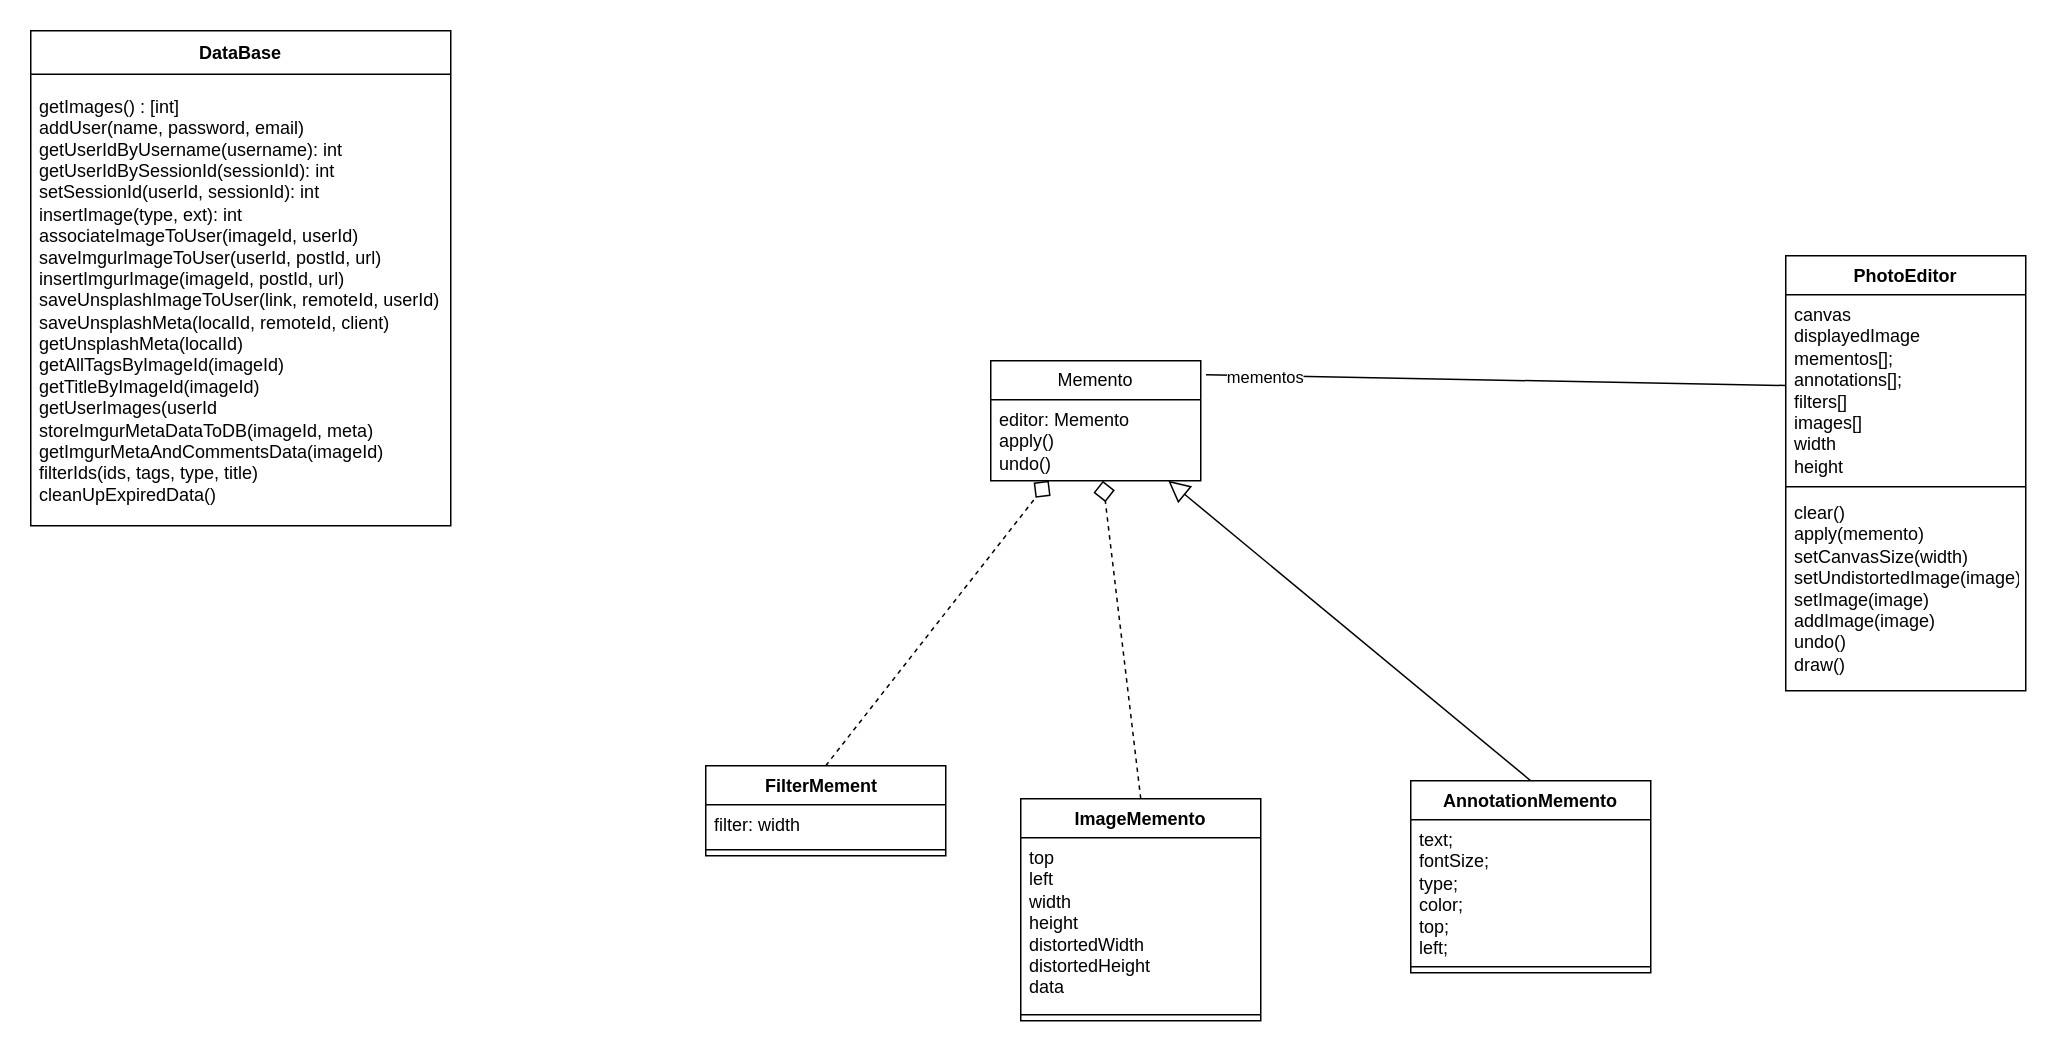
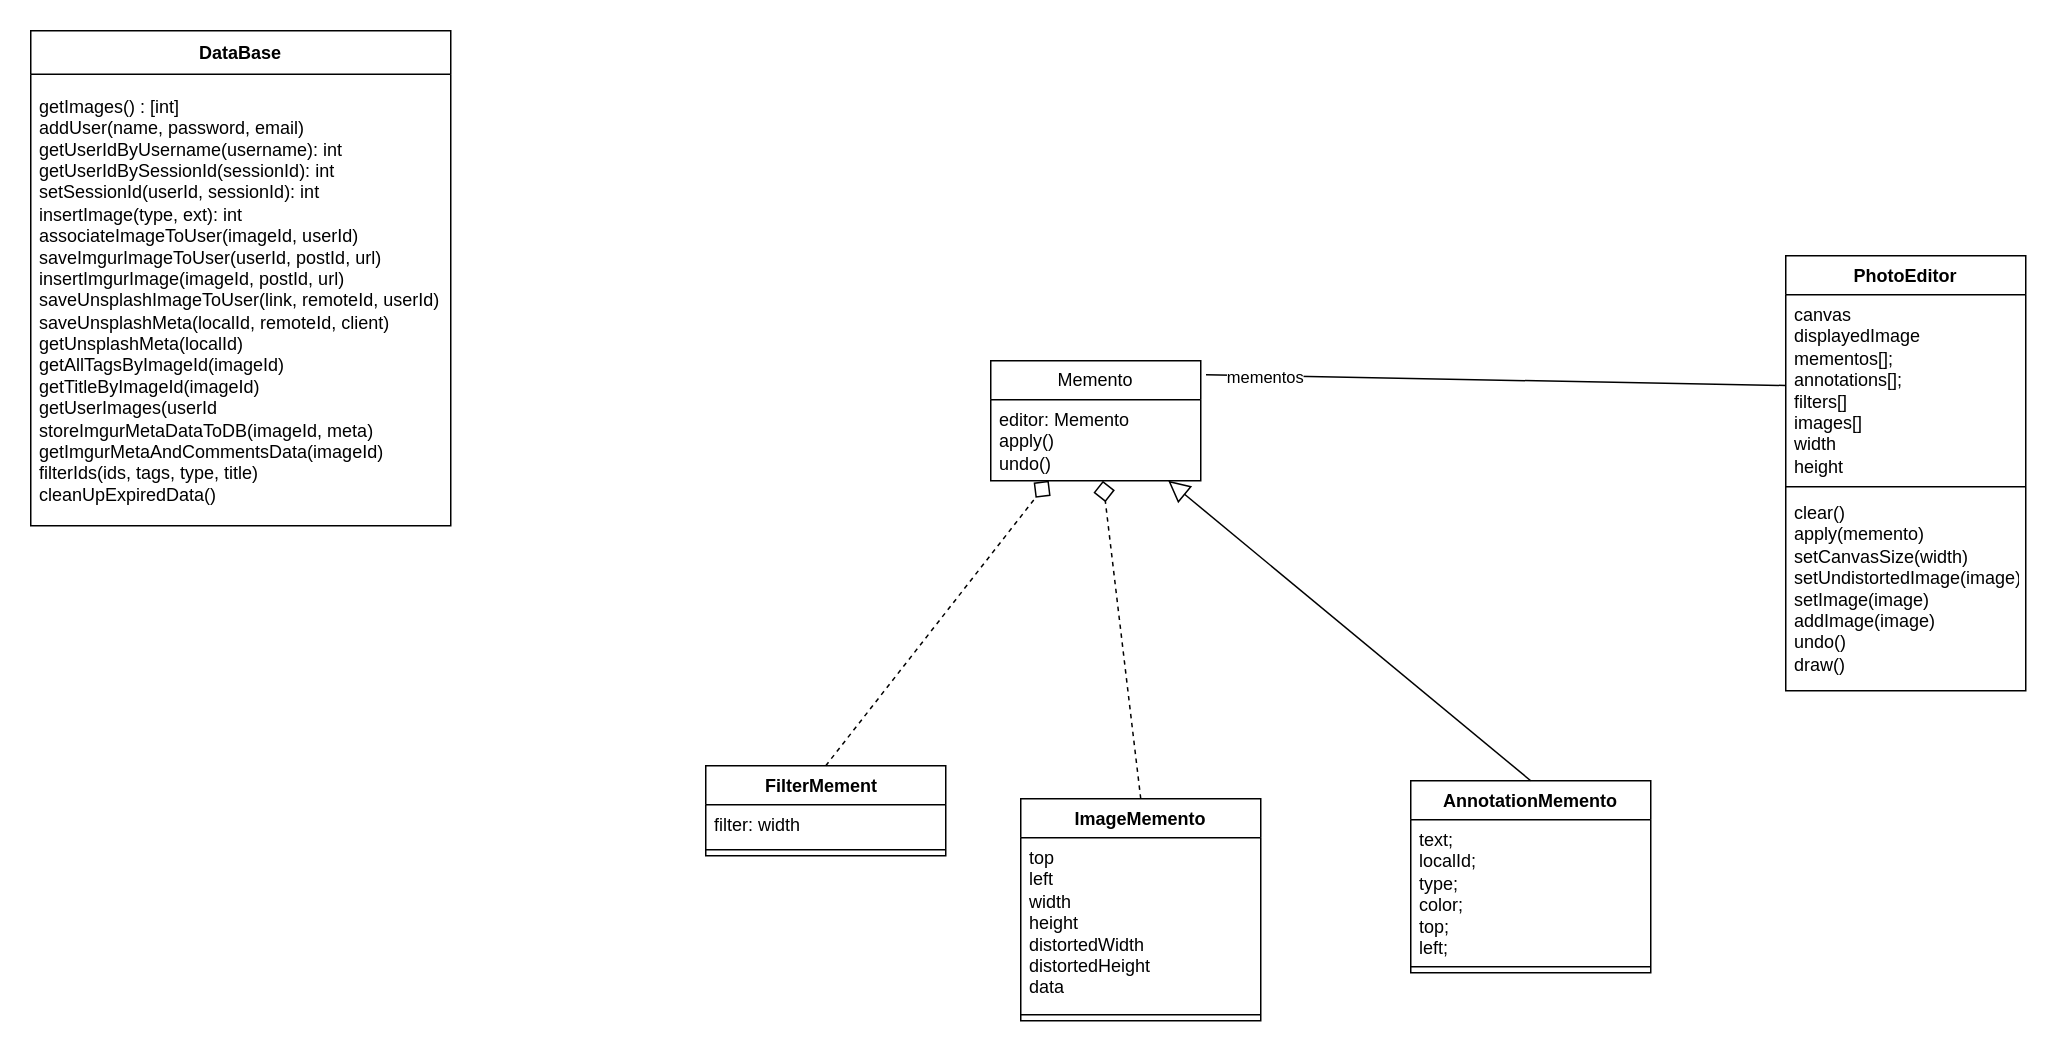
node "text; fontSize; type; color; top; left;": label "text; fontSize; type; color; top; left;" -> "text; localId; type; color; top; left;"
